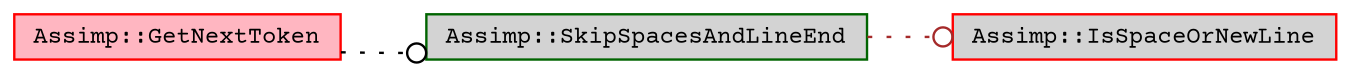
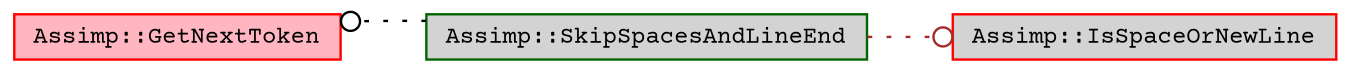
edge "Assimp::GetNextToken" -> "Assimp::SkipSpacesAndLineEnd": reversed
